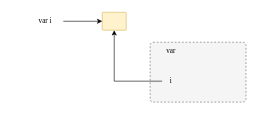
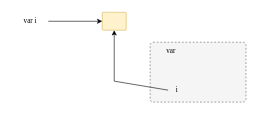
node "var i": moved (45, 21) -> (30, 21)
node "i": moved (171, 81) -> (177, 90)
